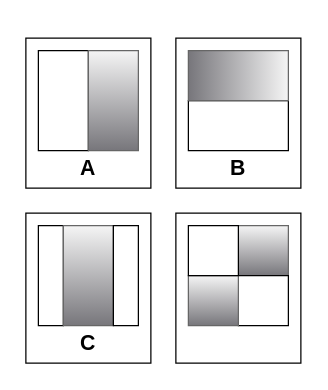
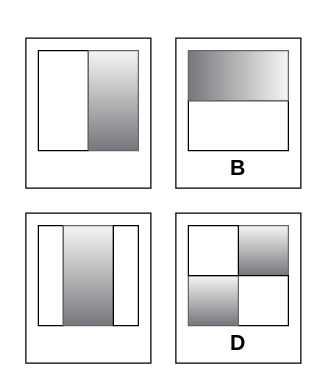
node "A": removed
node "C": removed
node "D": added
